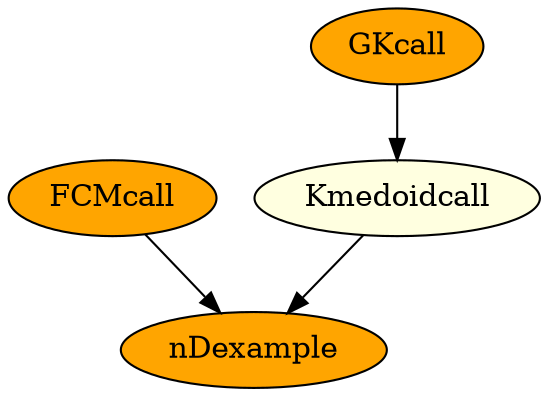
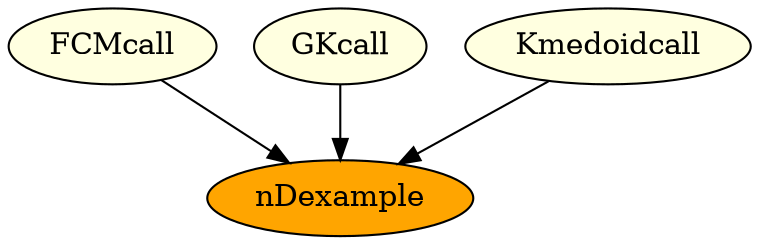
node "GKcall": fillcolor orange -> lightyellow
edge "GKcall" -> "Kmedoidcall": now "GKcall" -> "nDexample"
node "FCMcall": fillcolor orange -> lightyellow
